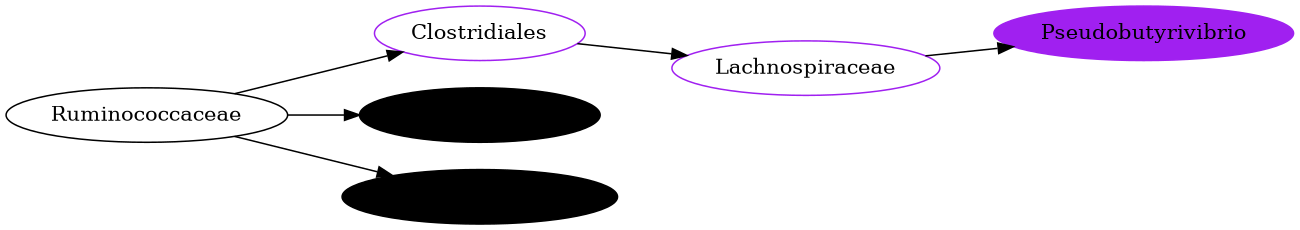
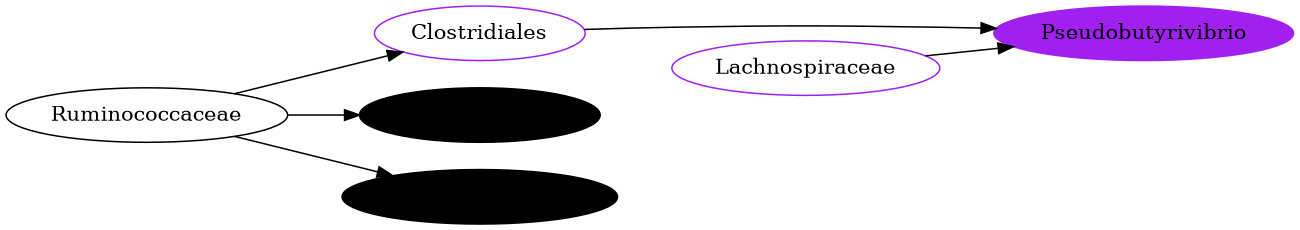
edge "Clostridiales" -> "Lachnospiraceae": now "Clostridiales" -> "Pseudobutyrivibrio"
